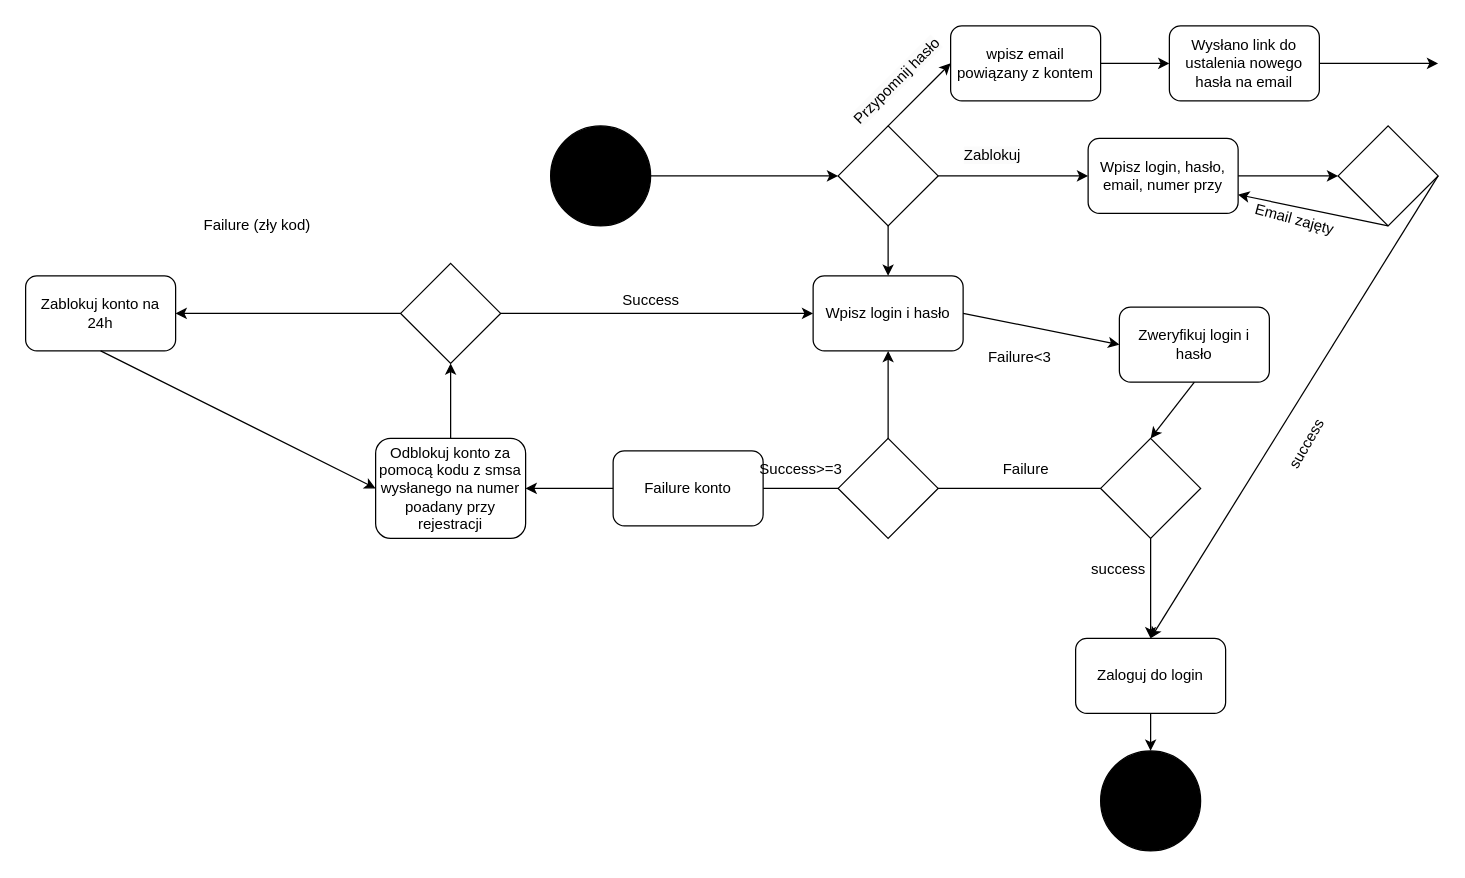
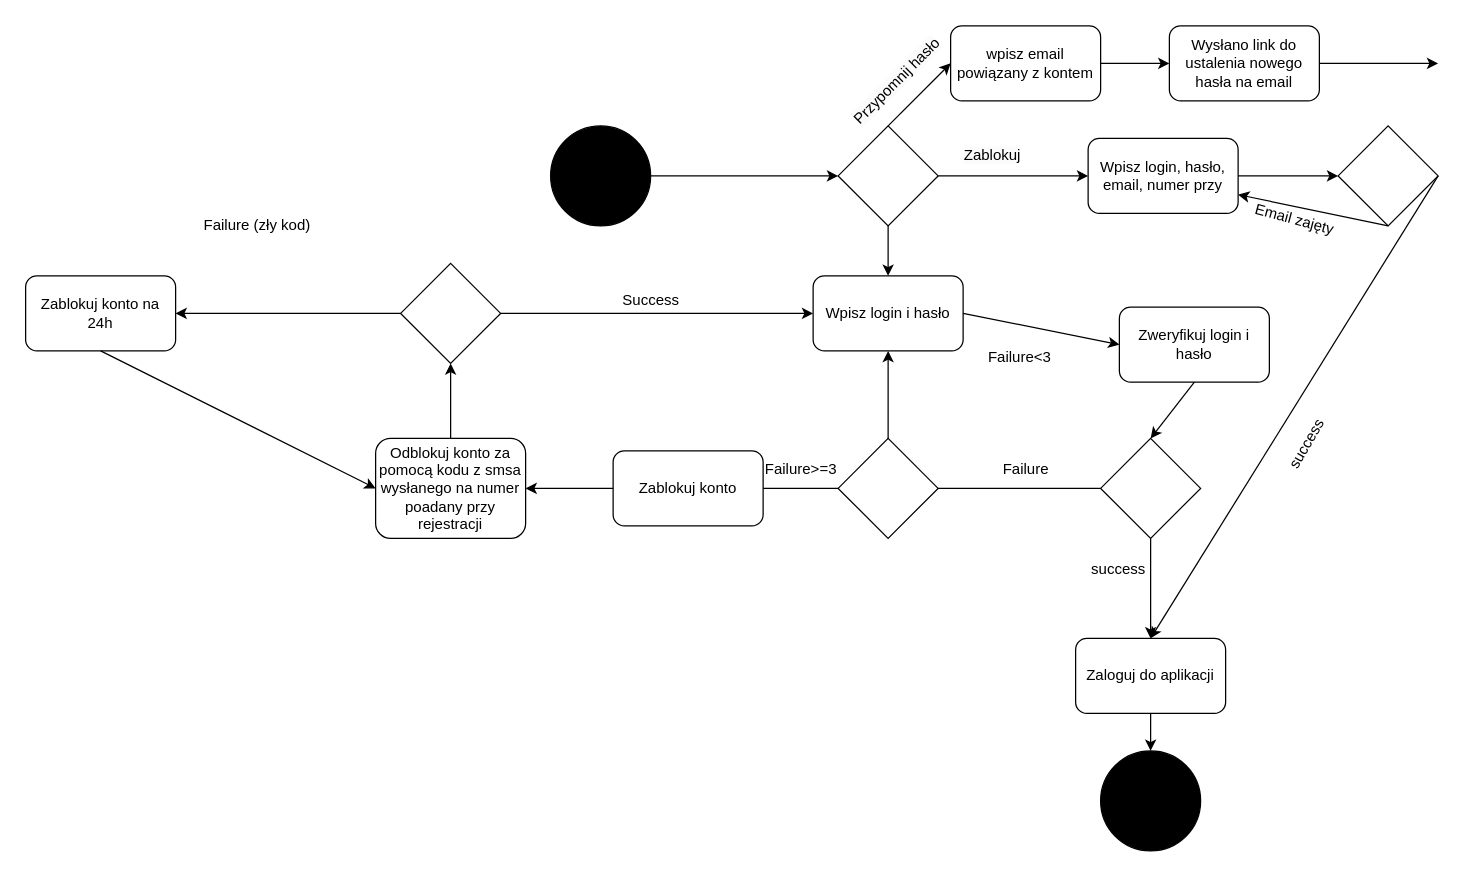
node "Success>=3": label "Success>=3" -> "Failure>=3"
node "Failure konto": label "Failure konto" -> "Zablokuj konto"
node "Zaloguj do login": label "Zaloguj do login" -> "Zaloguj do aplikacji"
